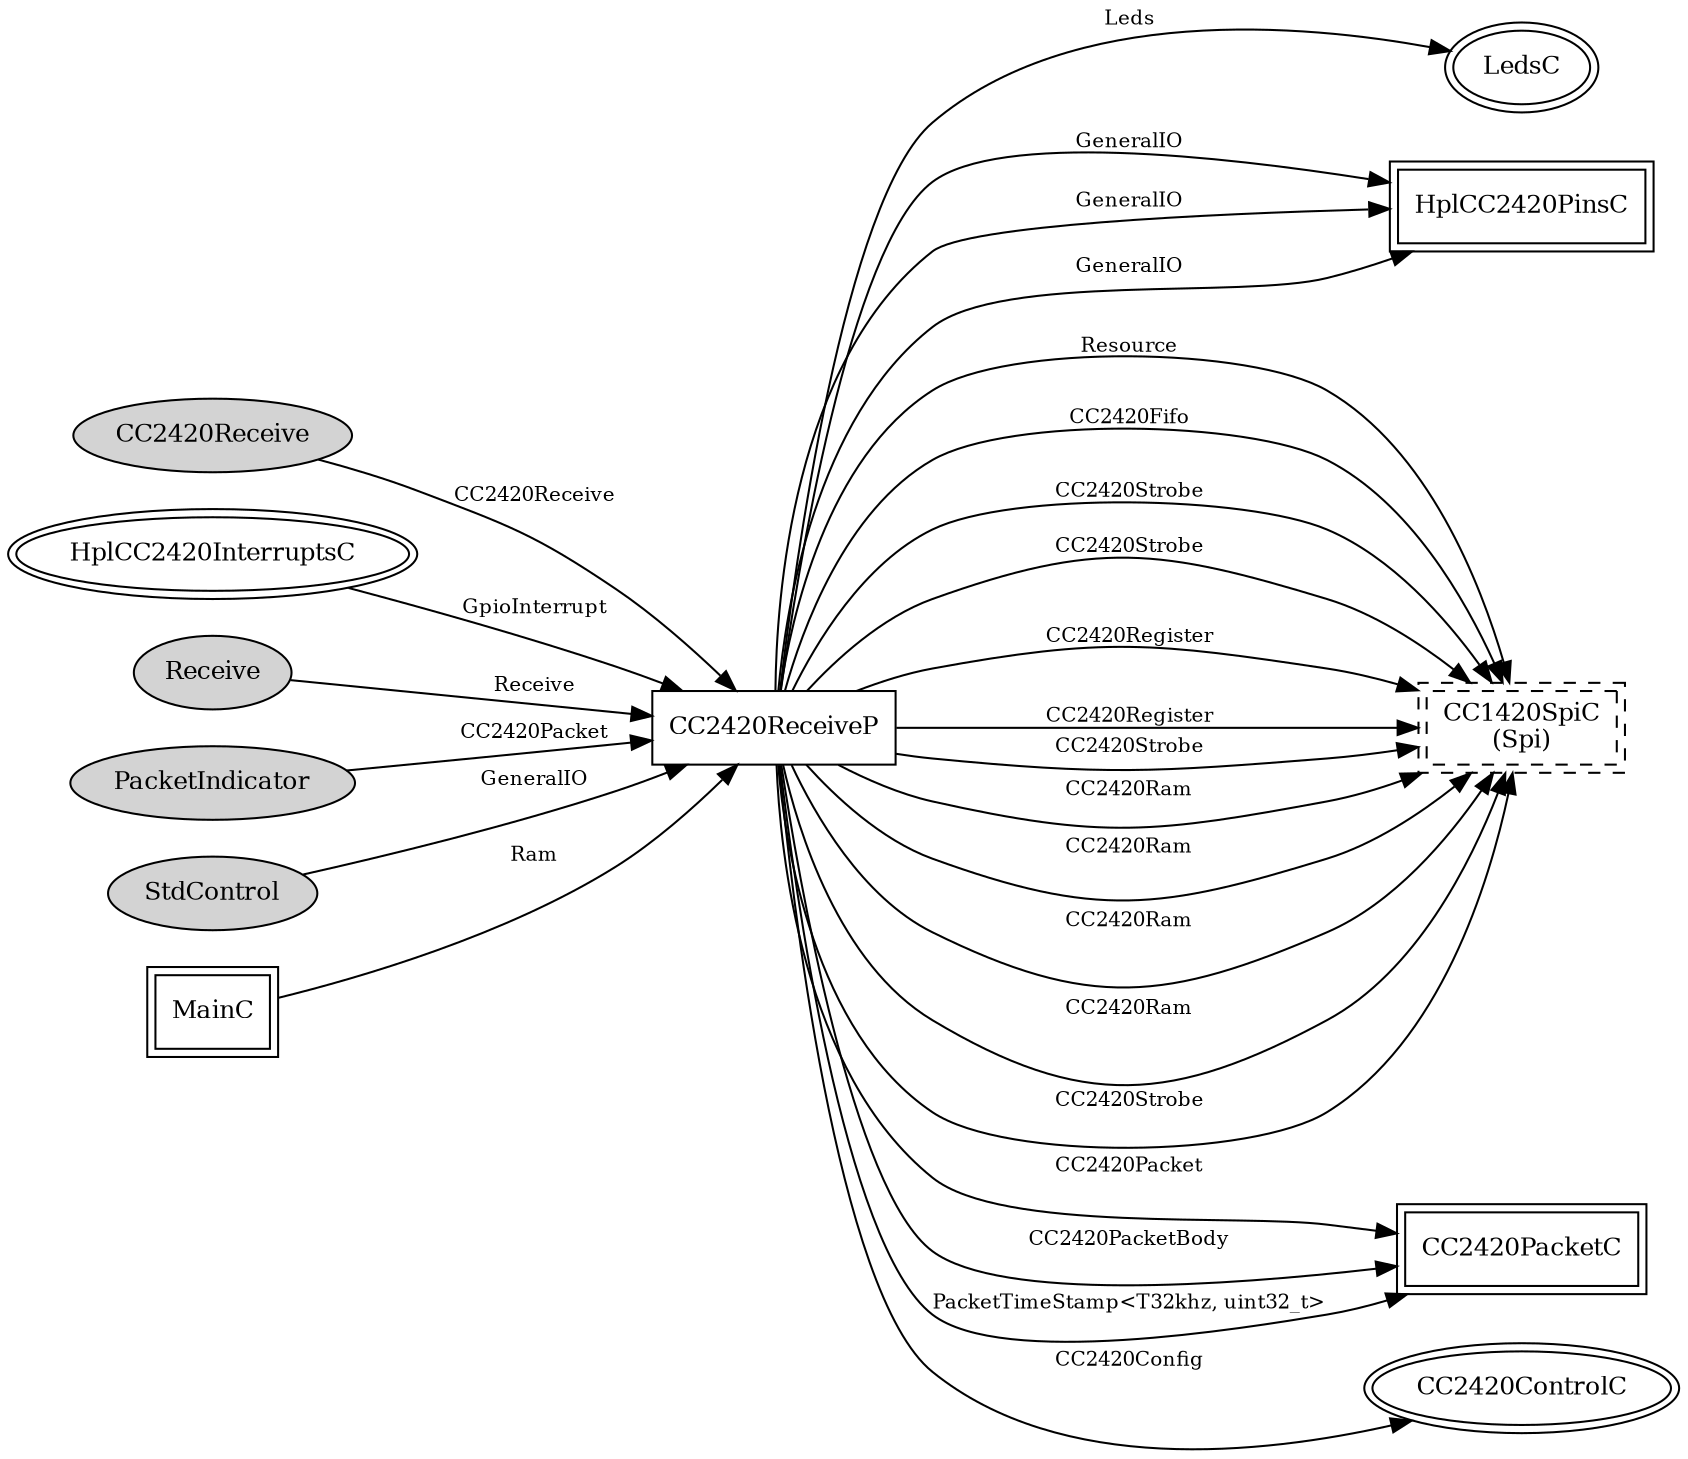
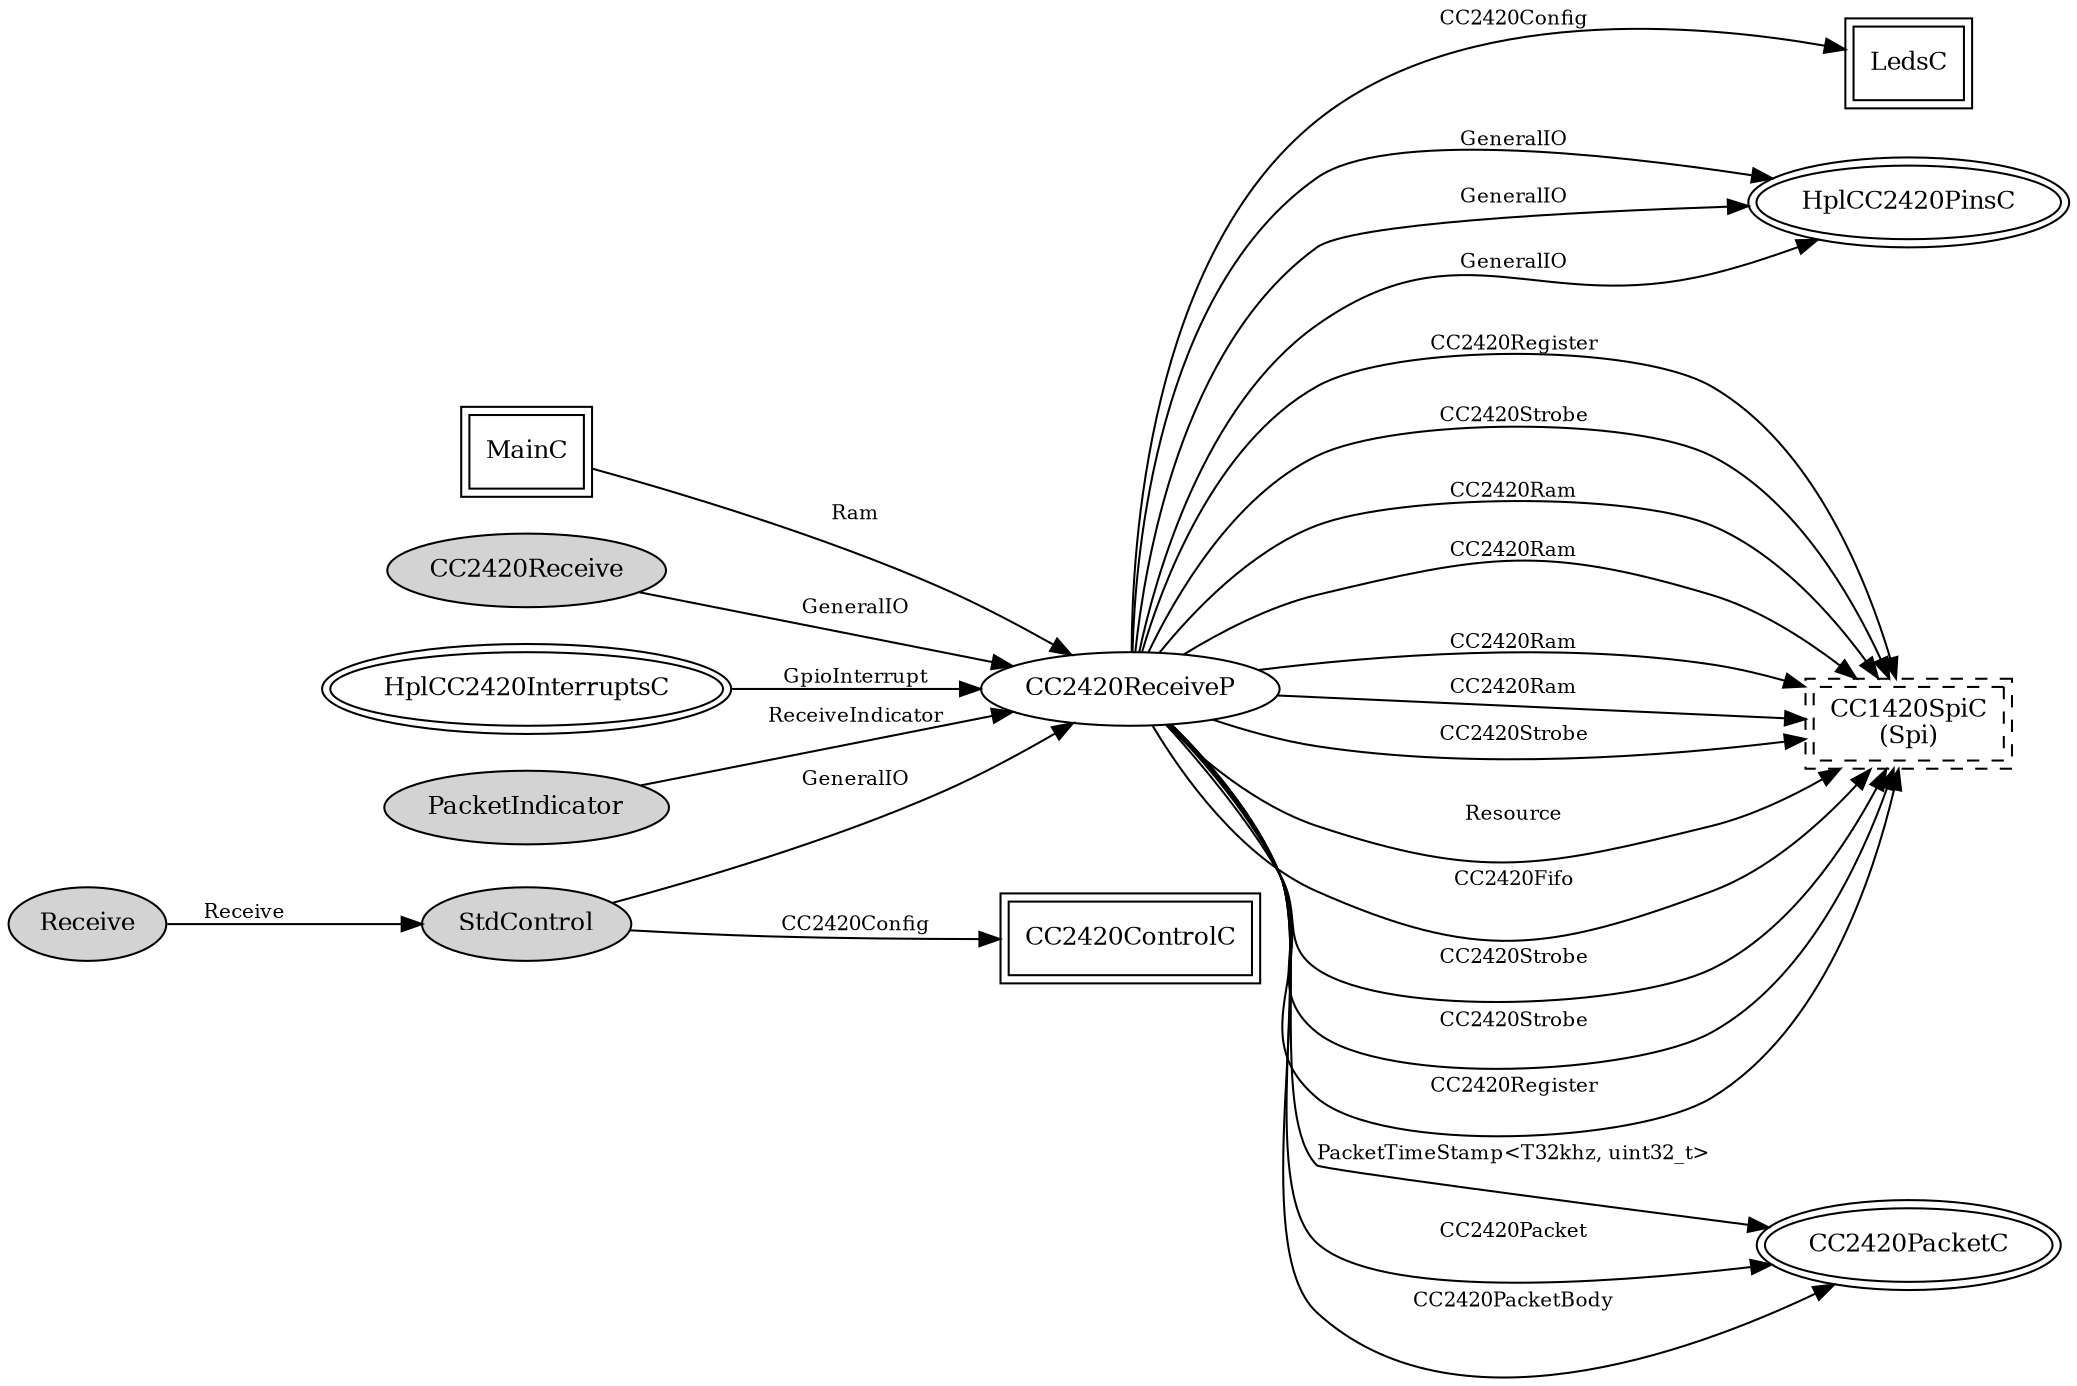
edge "CC2420ReceiveP" -> "LedsC": label "Leds" -> "CC2420Config"
node "LedsC": shape ellipse -> box
node "HplCC2420PinsC": shape box -> ellipse
edge "CC2420Receive" -> "CC2420ReceiveP": label "CC2420Receive" -> "GeneralIO"
edge "Receive" -> "CC2420ReceiveP": now "Receive" -> "StdControl"
node "CC2420ReceiveP": shape box -> ellipse
edge "PacketIndicator" -> "CC2420ReceiveP": label "CC2420Packet" -> "ReceiveIndicator"
node "CC2420PacketC": shape box -> ellipse
edge "CC2420ReceiveP" -> "CC2420ControlC": now "StdControl" -> "CC2420ControlC"
node "CC2420ControlC": shape ellipse -> box
